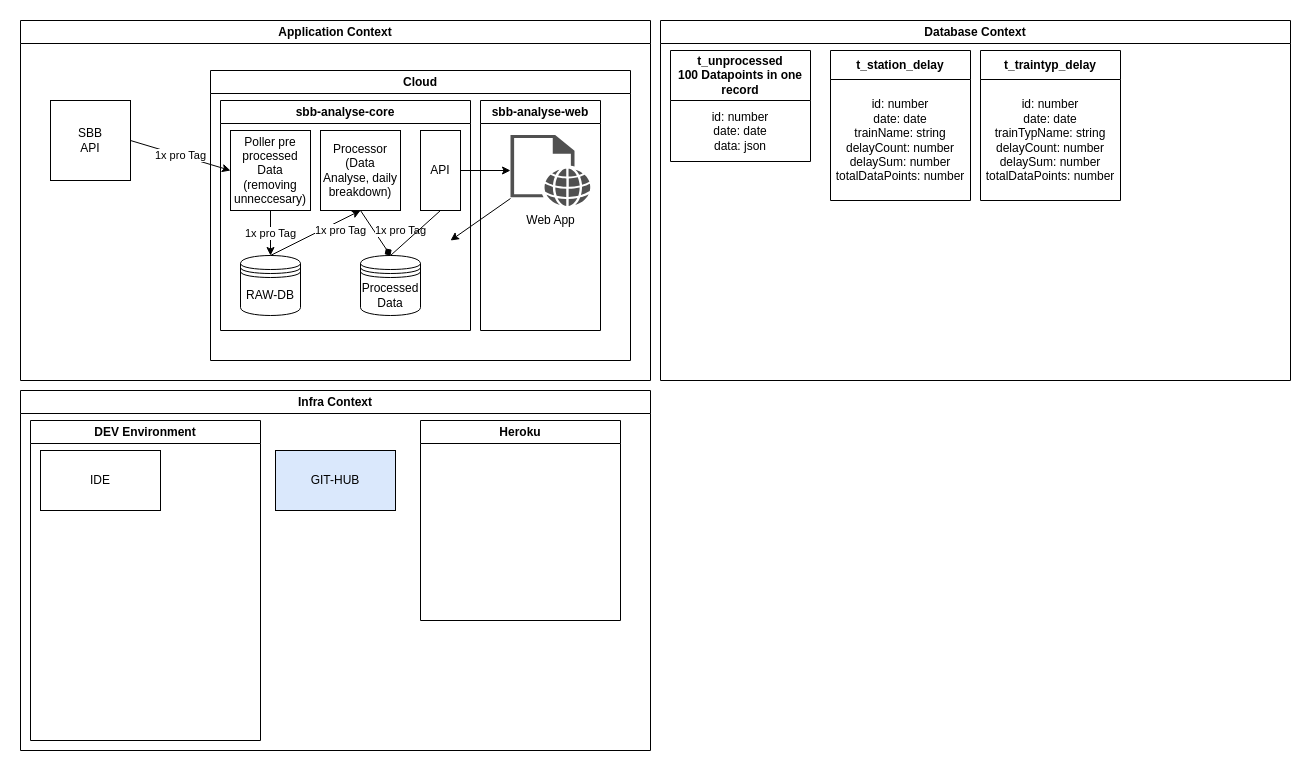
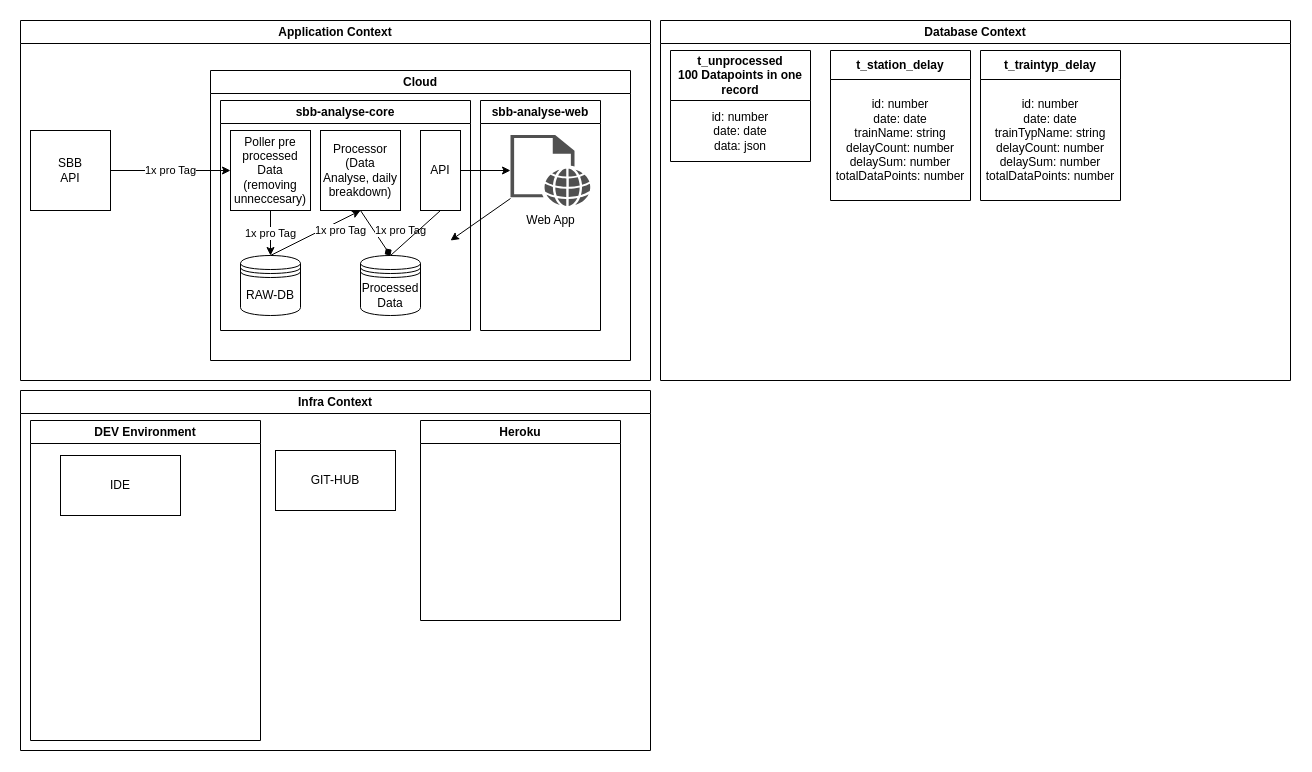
node "SBB API": moved (91, 141) -> (71, 171)
node "IDE": moved (101, 481) -> (121, 486)
node "GIT-HUB": fillcolor #dae8fc -> #ffffff
